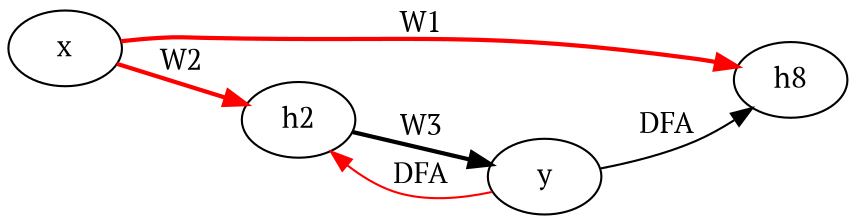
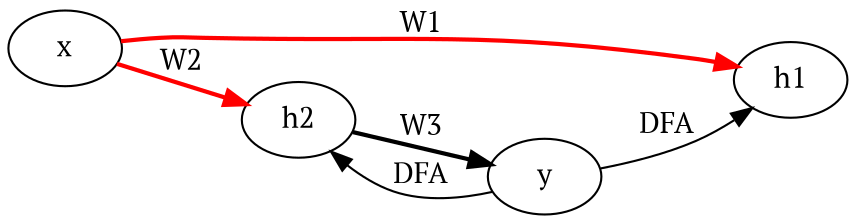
node "h8": label "h8" -> "h1"
edge "y" -> "h2": color #ff0000 -> black
